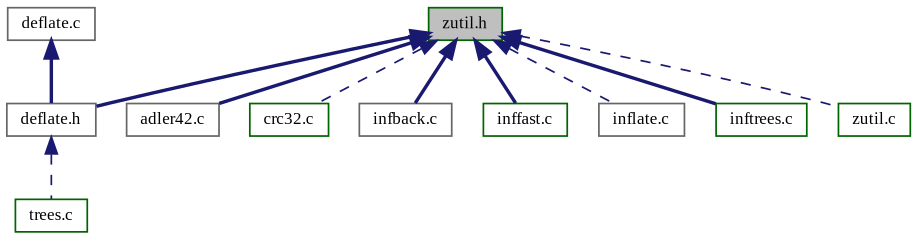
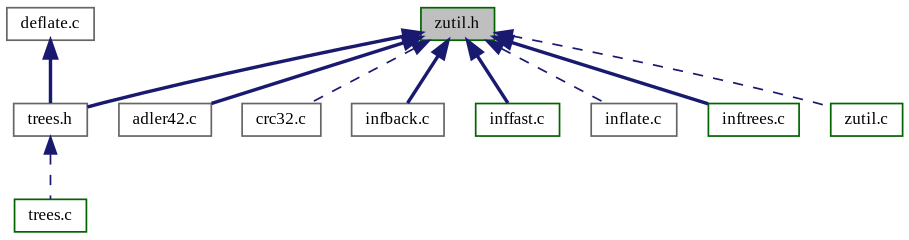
node "deflate.h": label "deflate.h" -> "trees.h"
node "crc32.c": color darkgreen -> gray40
